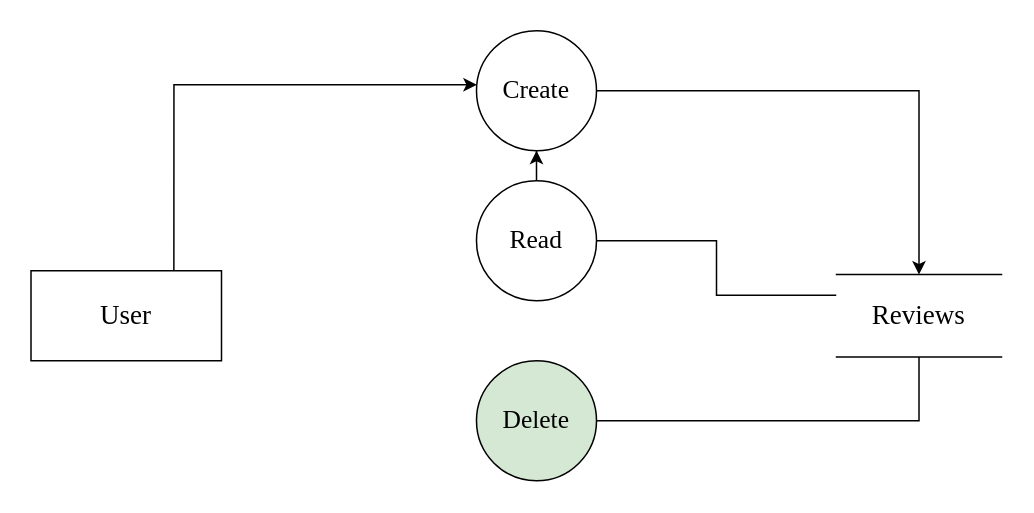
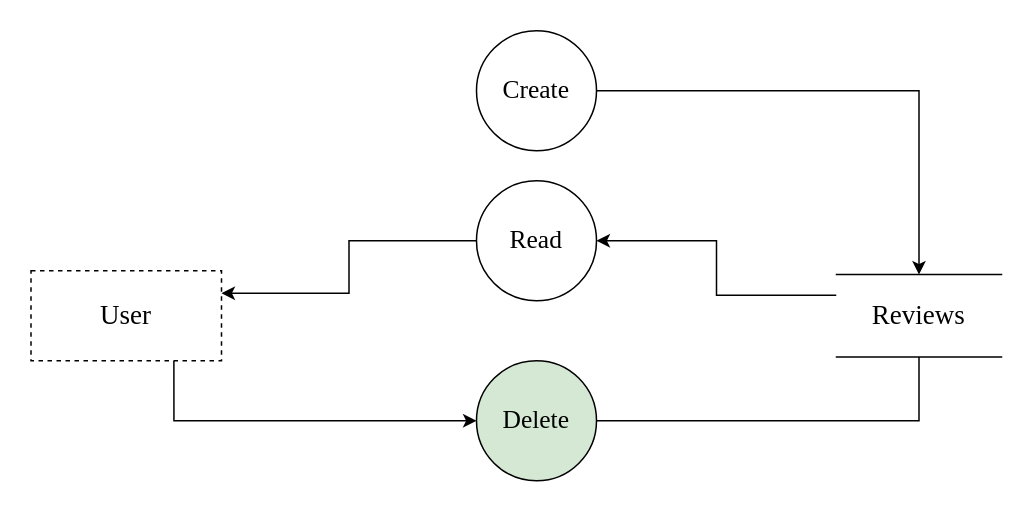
edge "User" -> "Create": removed
edge "Read" -> "Create": now "Read" -> "User"
edge "Read" -- "Reviews": arrowhead none -> classic
node "User": style solid -> dashed
edge "User" -> "Delete": added
